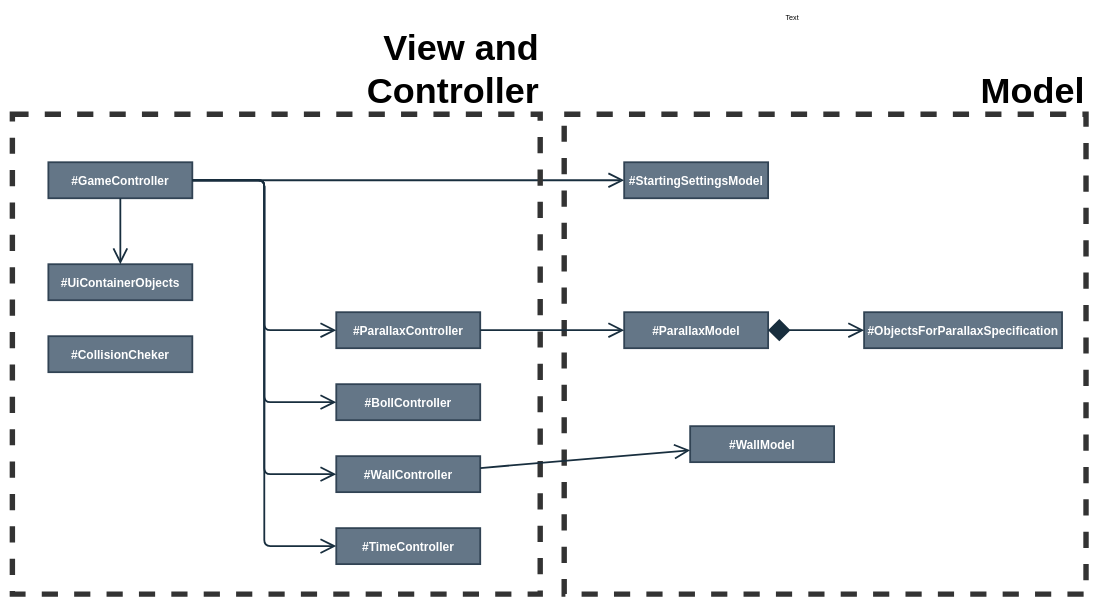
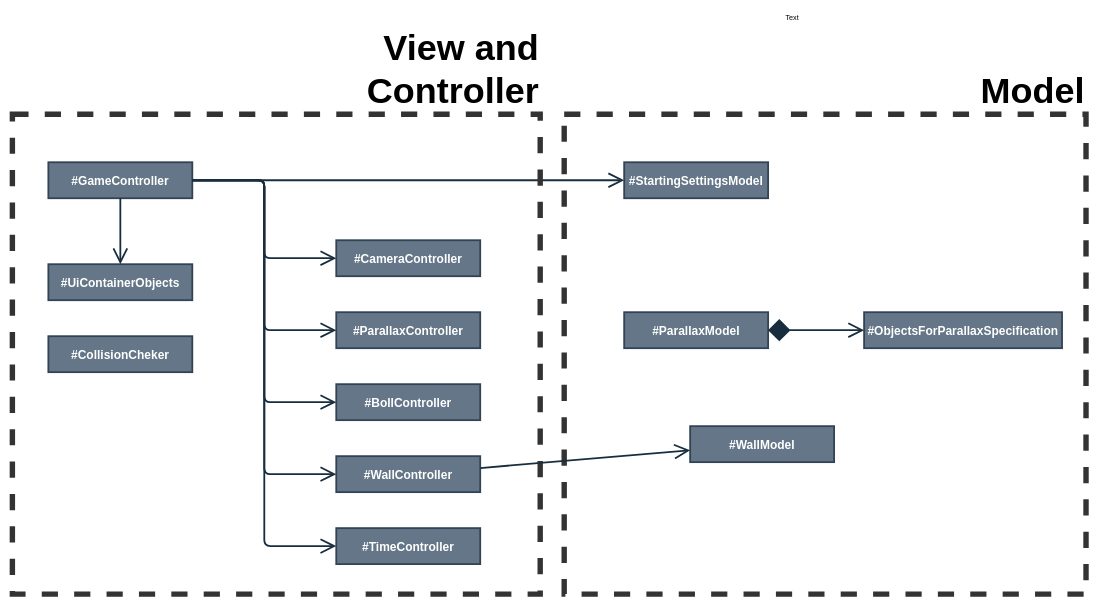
edge "#GameController" -> "#CameraController": added
node "#CameraController": added
edge "#ParallaxController" -> "#ParallaxModel": removed
